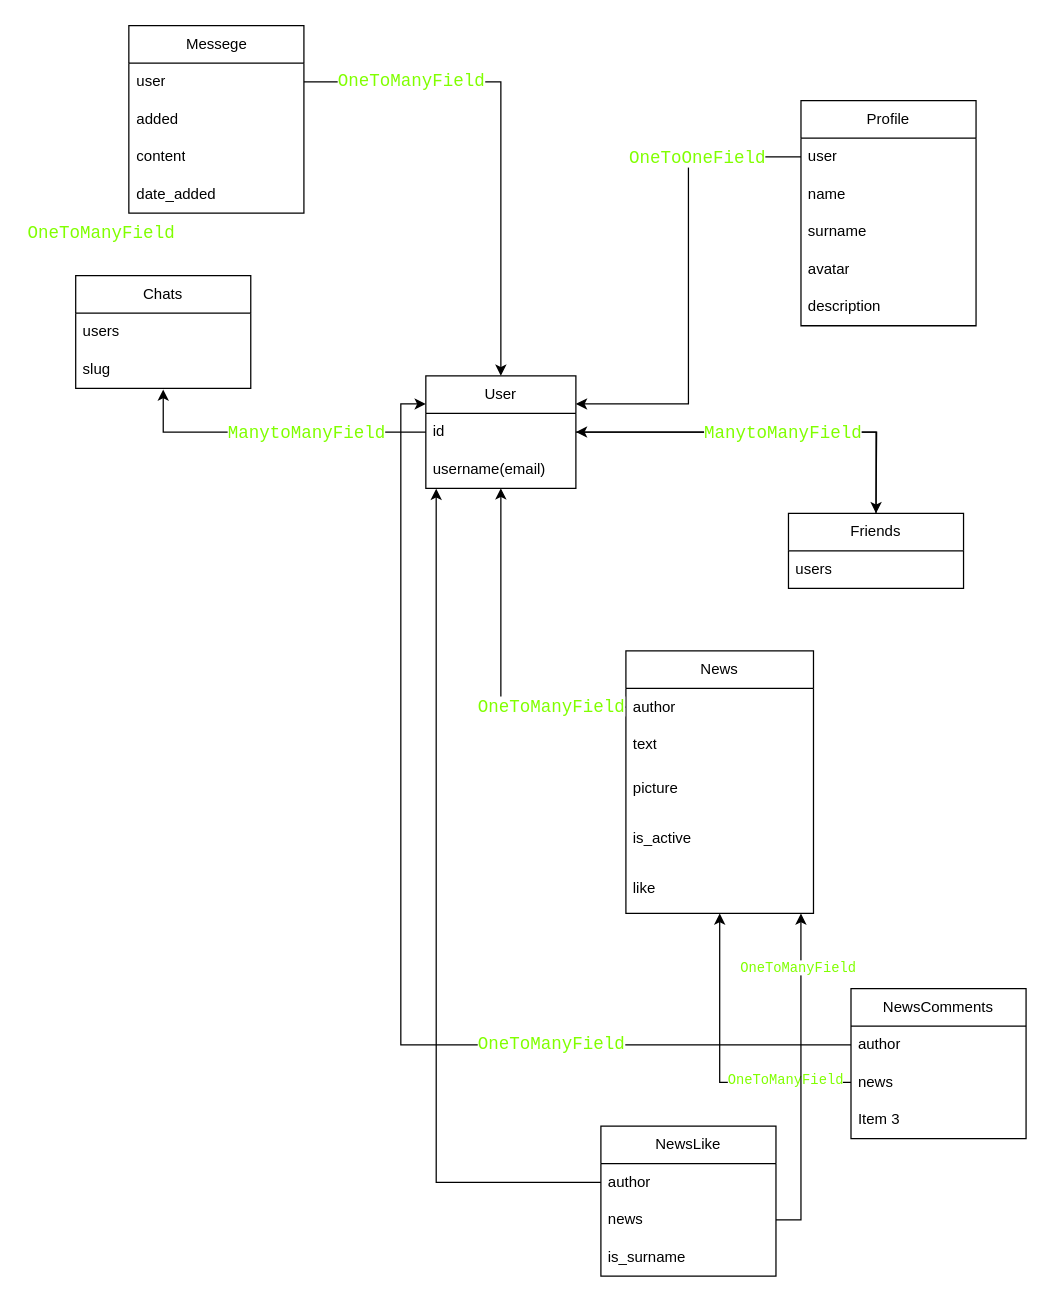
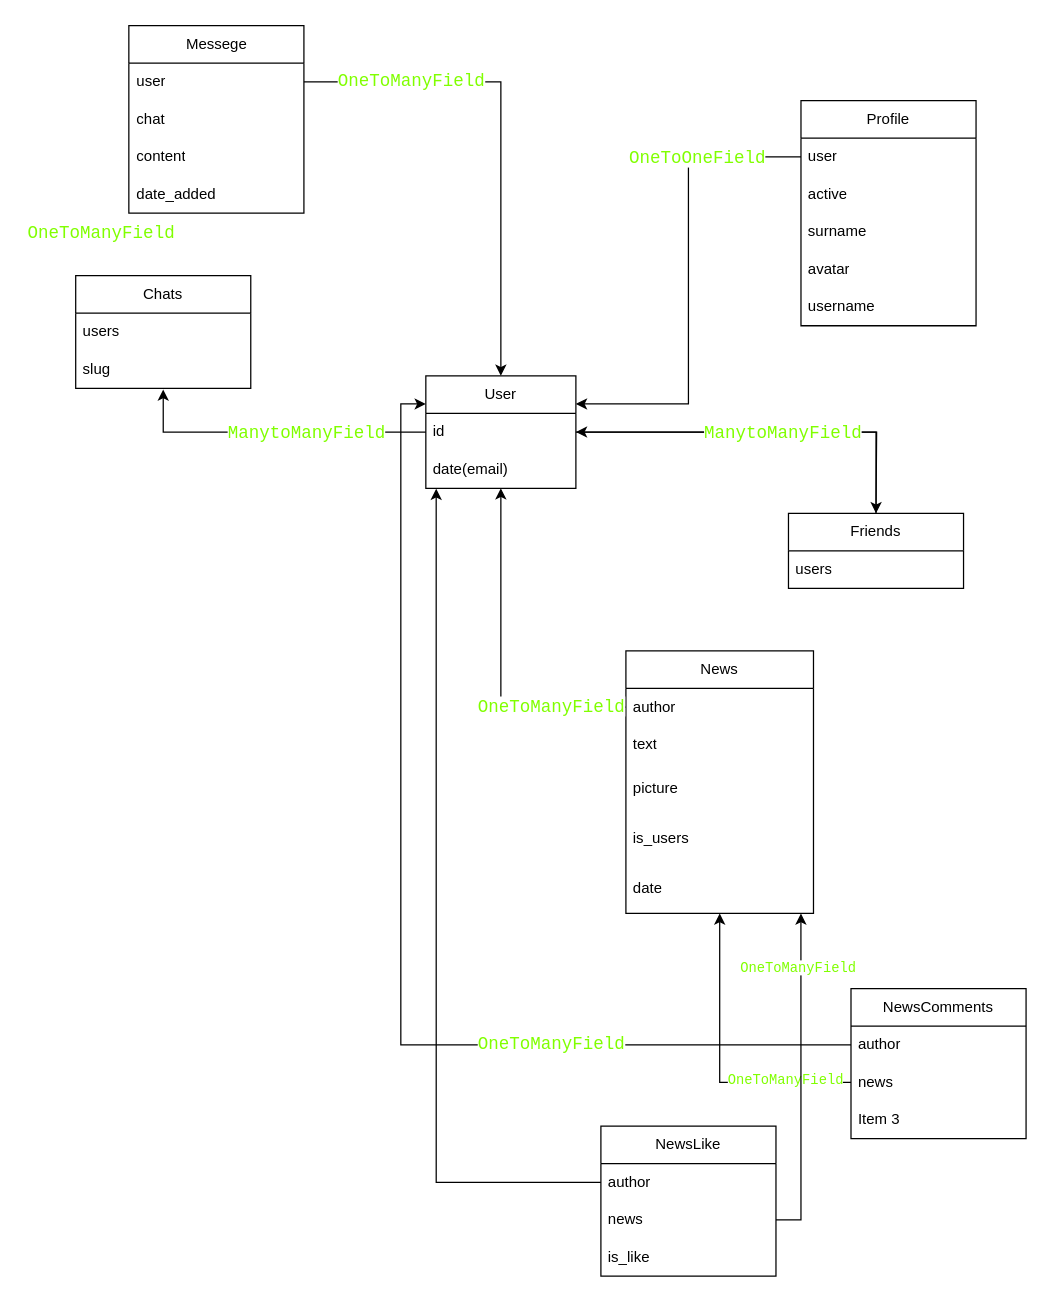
node "added": label "added" -> "chat"
node "name": label "name" -> "active"
node "description": label "description" -> "username"
node "username(email)": label "username(email)" -> "date(email)"
node "is_active": label "is_active" -> "is_users"
node "like": label "like" -> "date"
node "is_surname": label "is_surname" -> "is_like"
